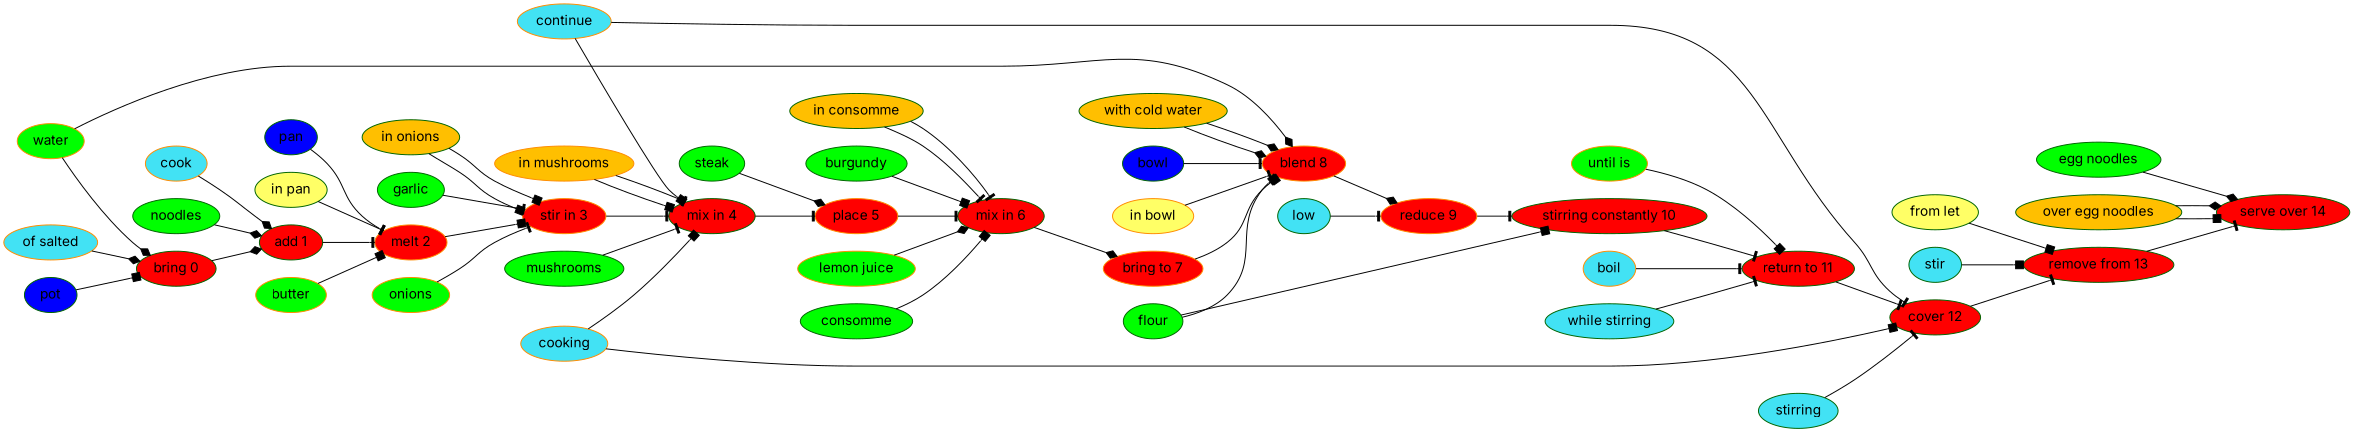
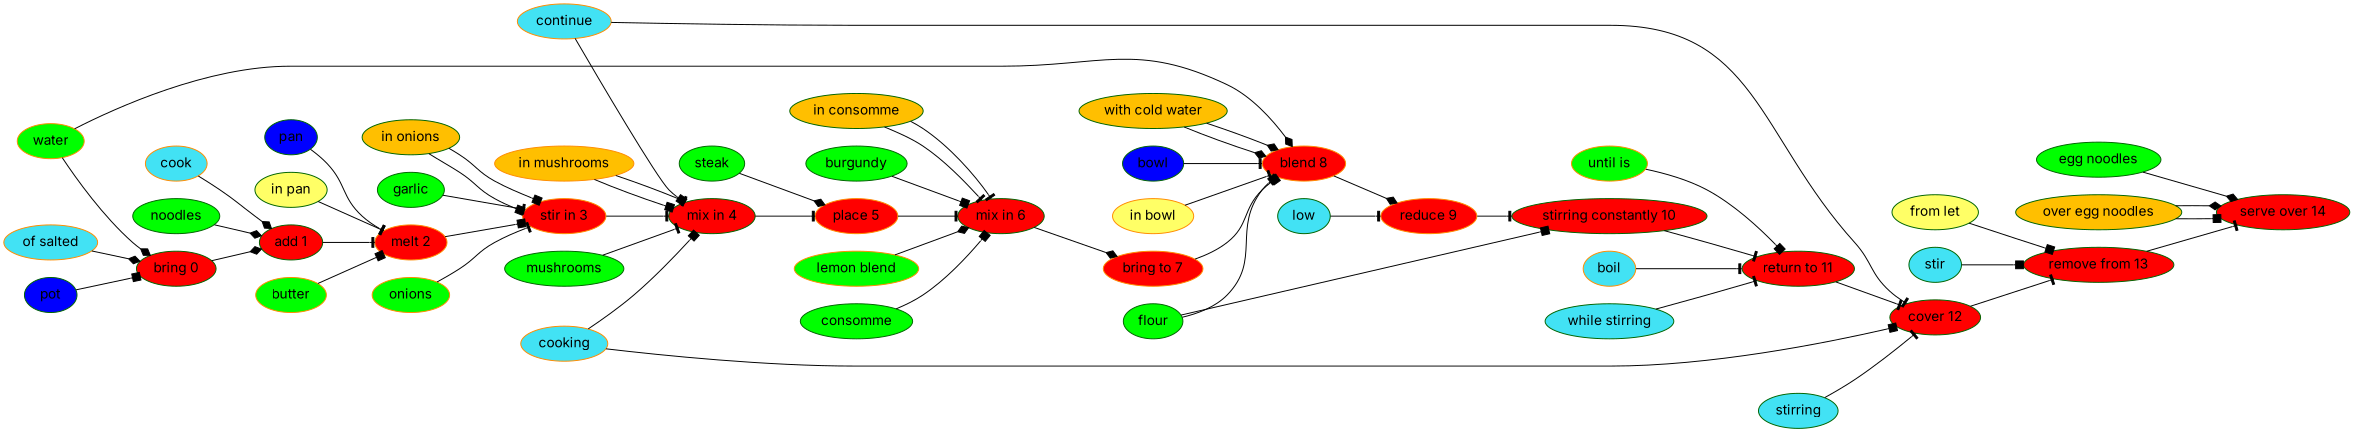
node "lemon juice": label "lemon juice" -> "lemon blend"
